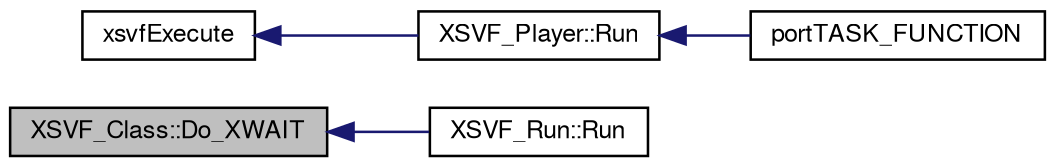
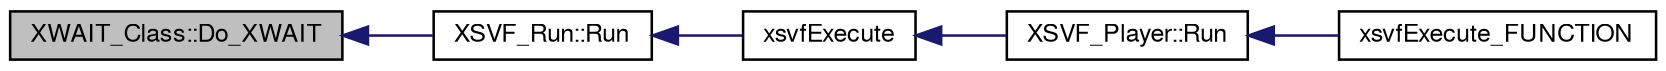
edge "xsvfExecute" -> "XSVF_Run::Run": added
node "portTASK_FUNCTION": label "portTASK_FUNCTION" -> "xsvfExecute_FUNCTION"
node "XSVF_Class::Do_XWAIT": label "XSVF_Class::Do_XWAIT" -> "XWAIT_Class::Do_XWAIT"
